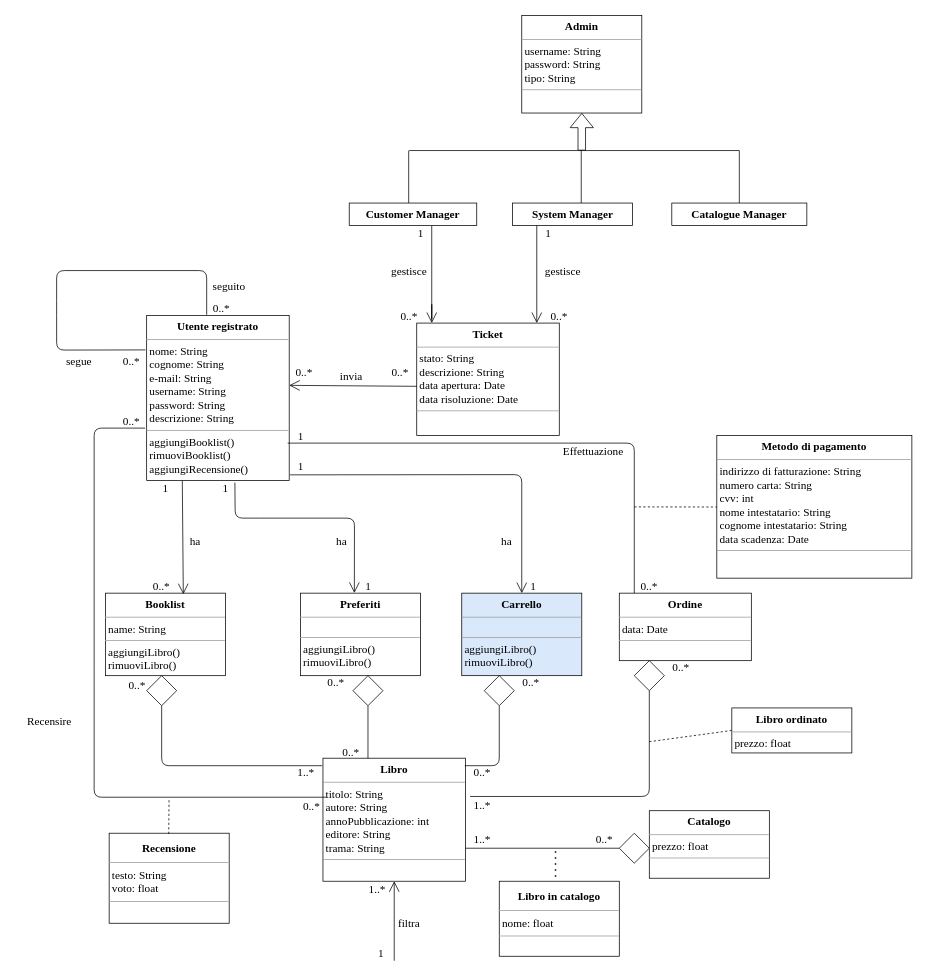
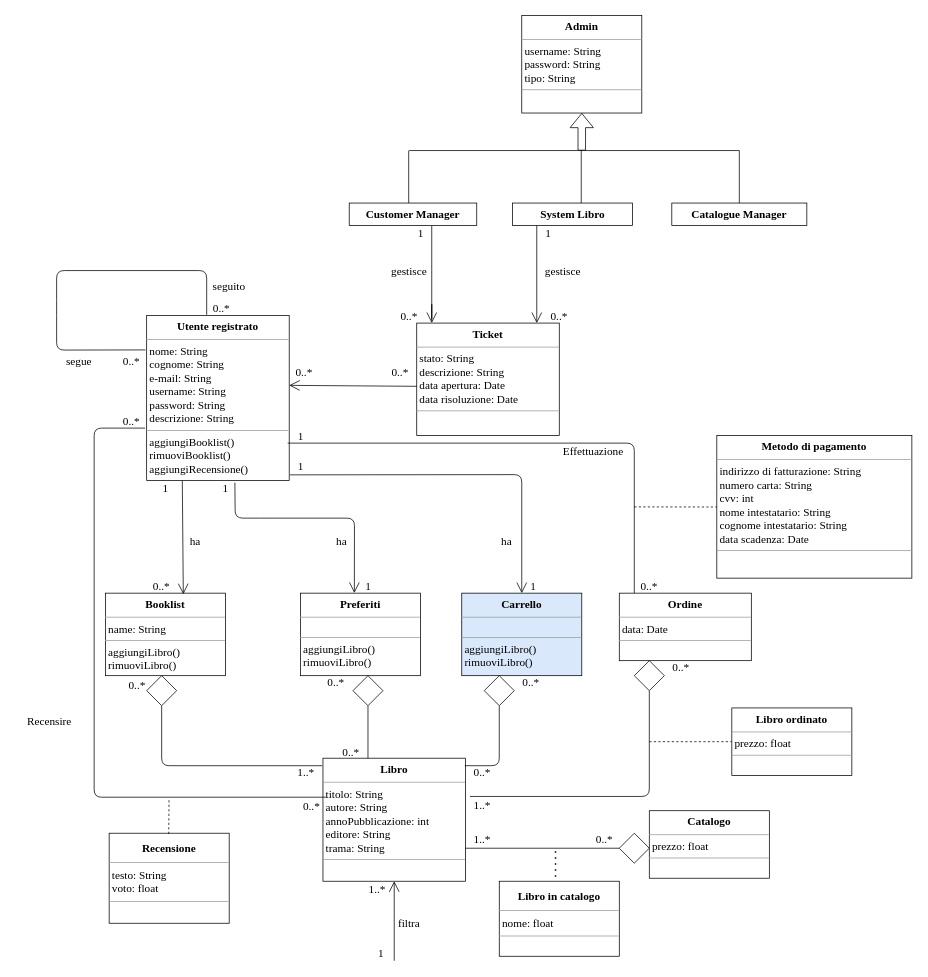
node "System Manager": label "System Manager" -> "System Libro"
node "invia": removed
node "Libro ordinatoprezzo: float": size 120x45 -> 120x68
